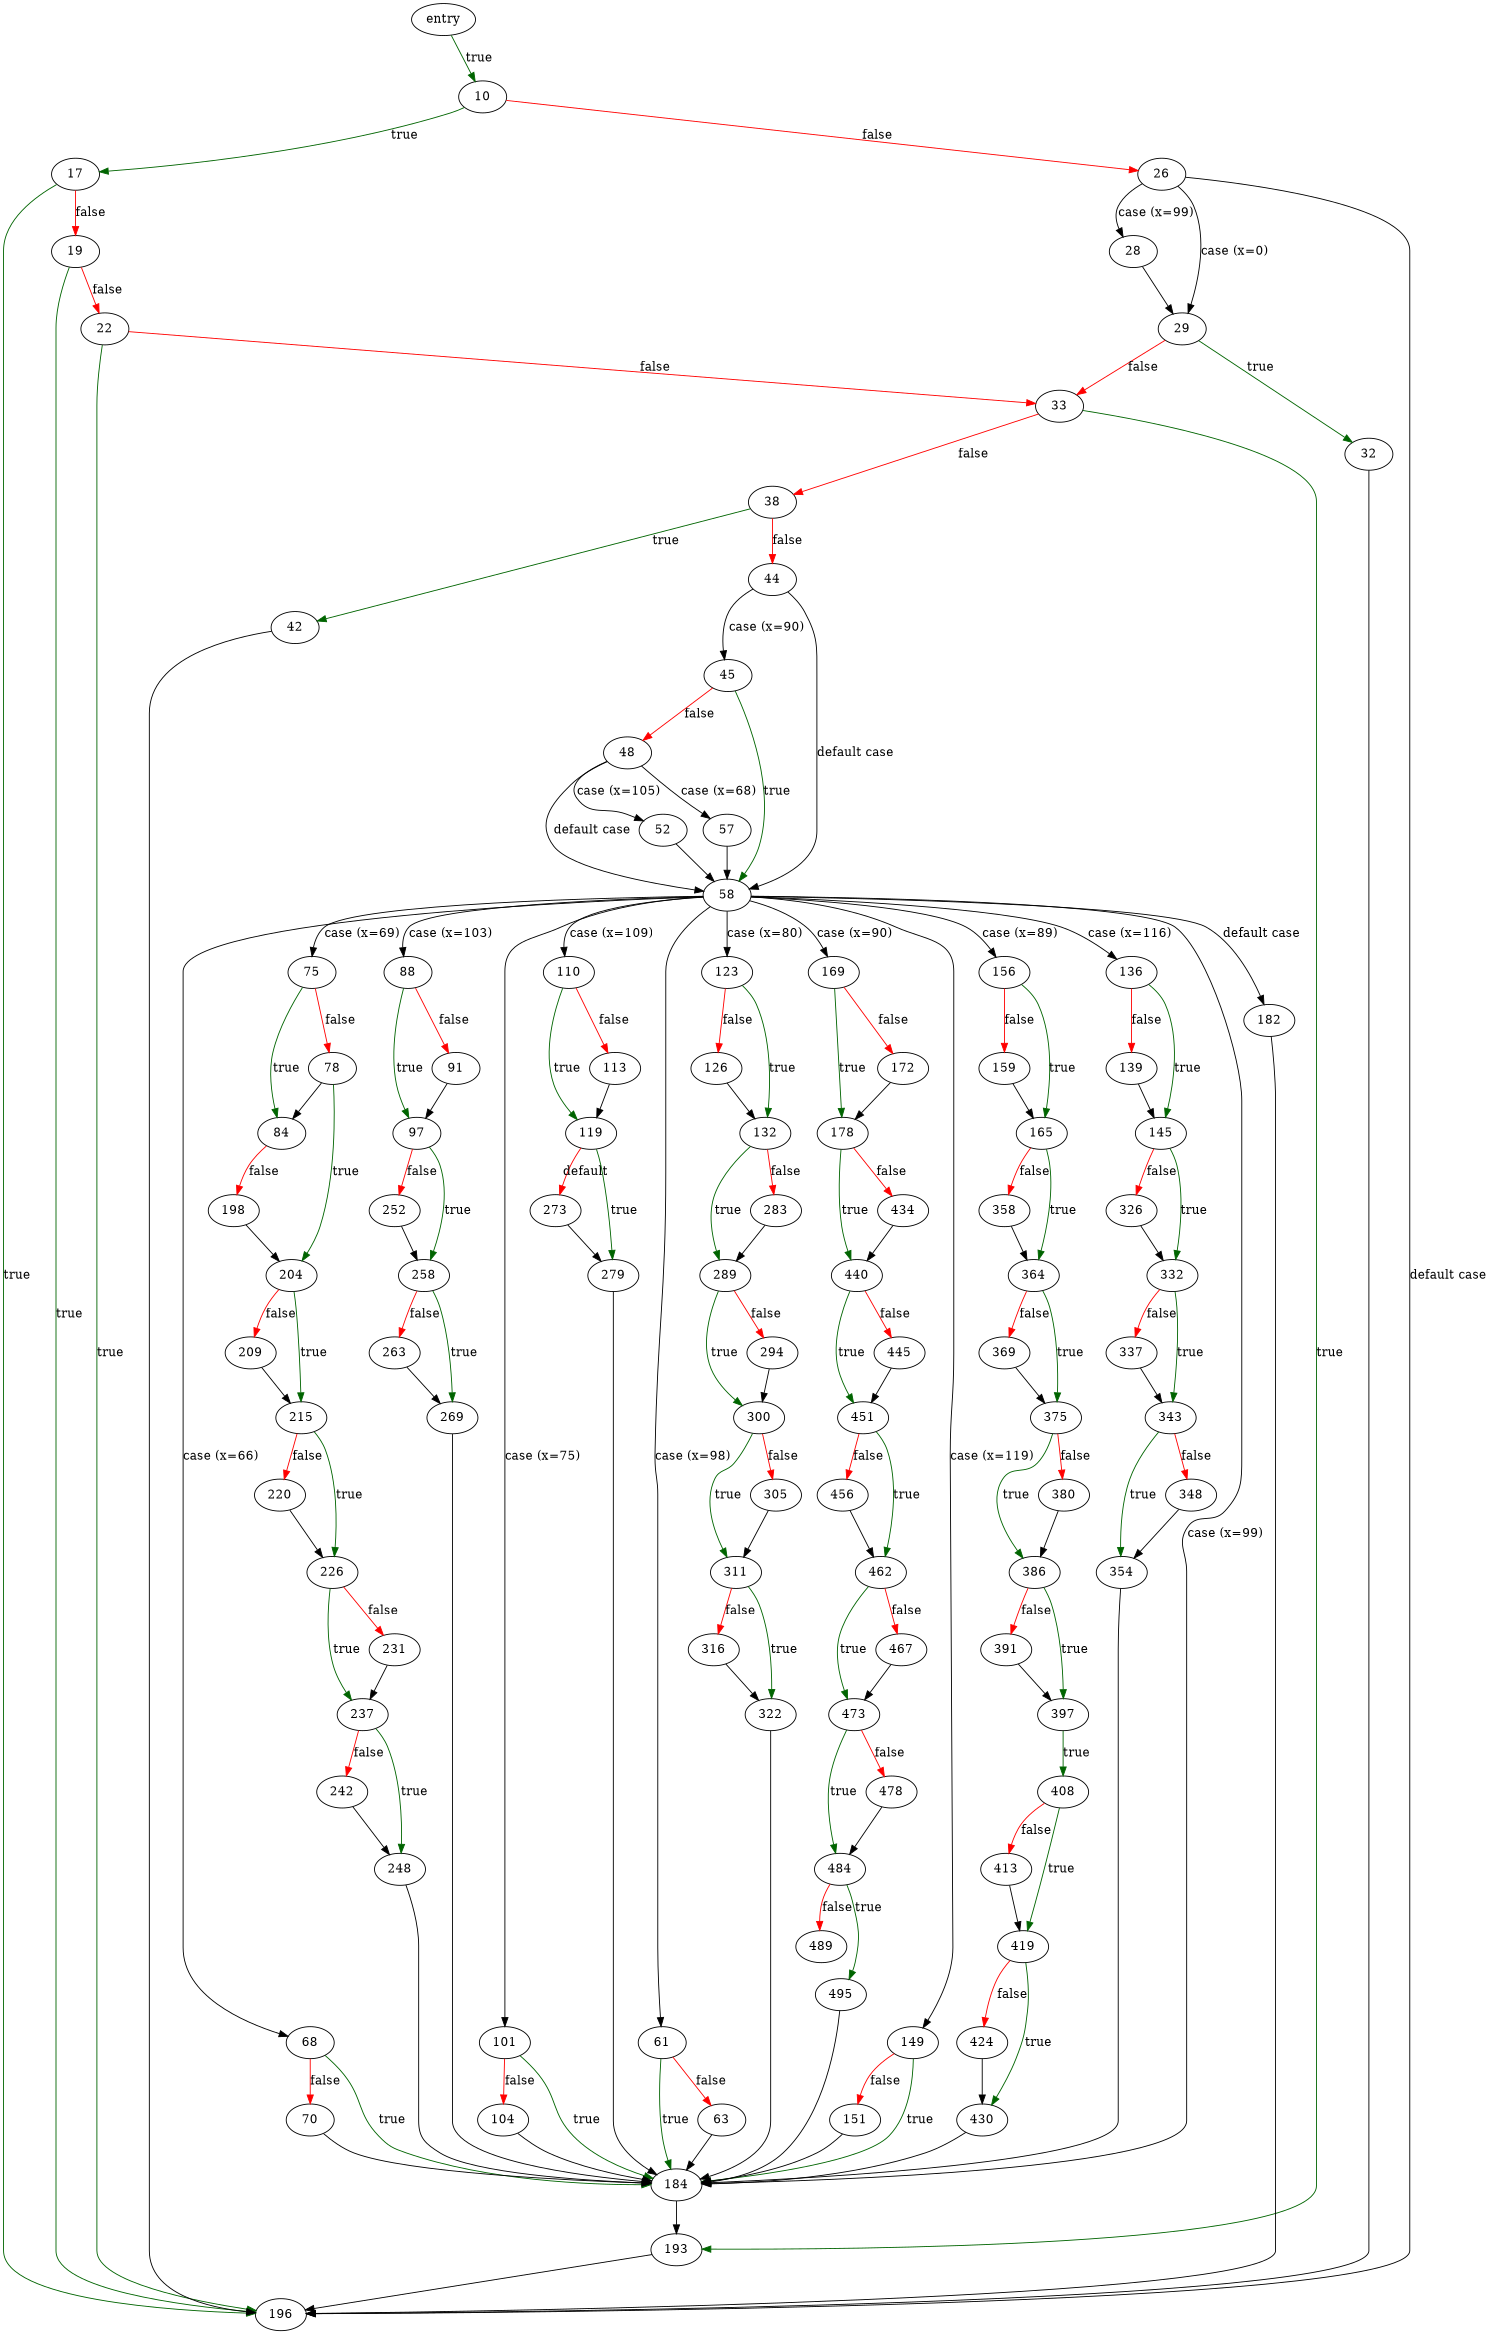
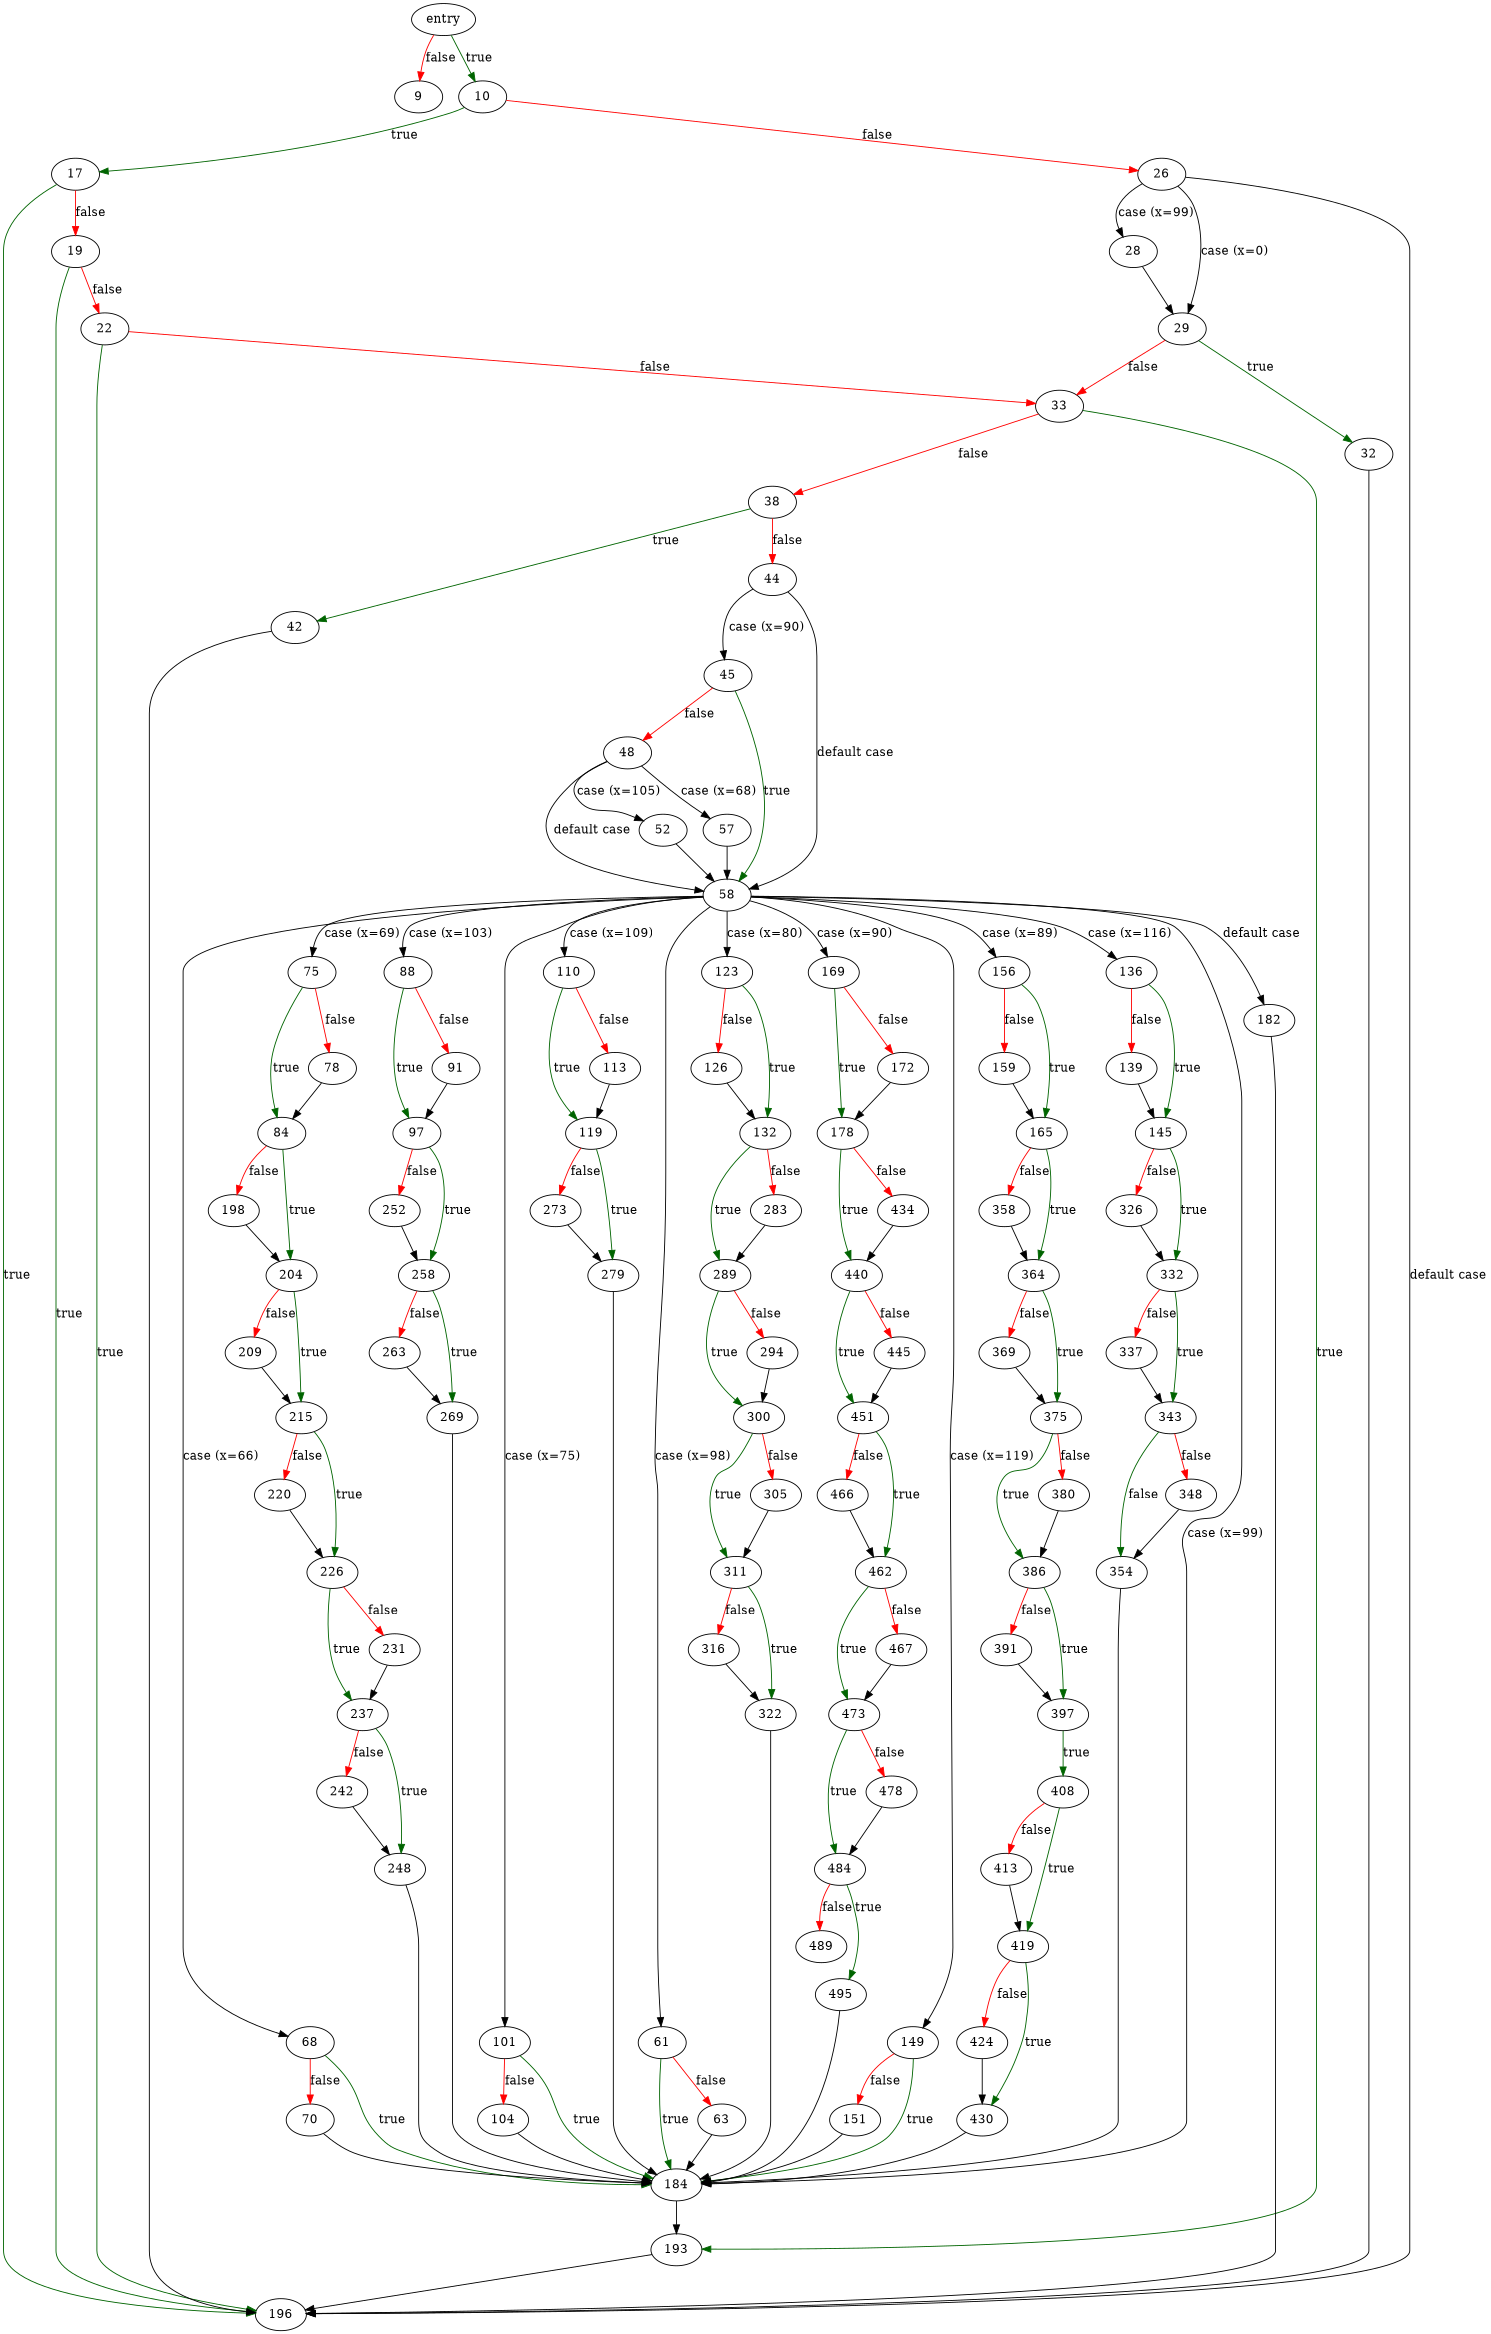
node "9": added
edge "78" -> "204": now "84" -> "204"
edge "119" -> "273": label "default" -> "false"
node "456": label "456" -> "466"
edge "343" -> "354": label "true" -> "false"
